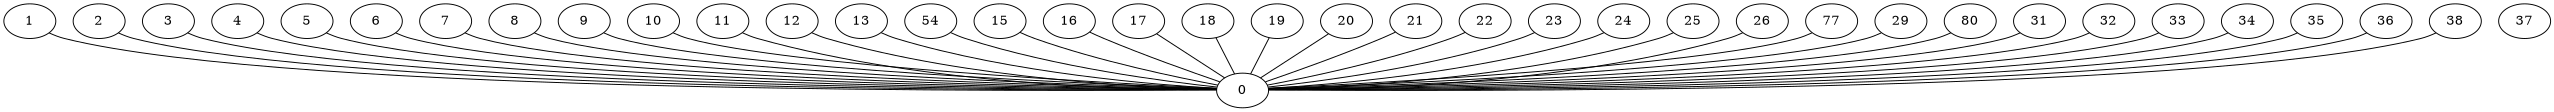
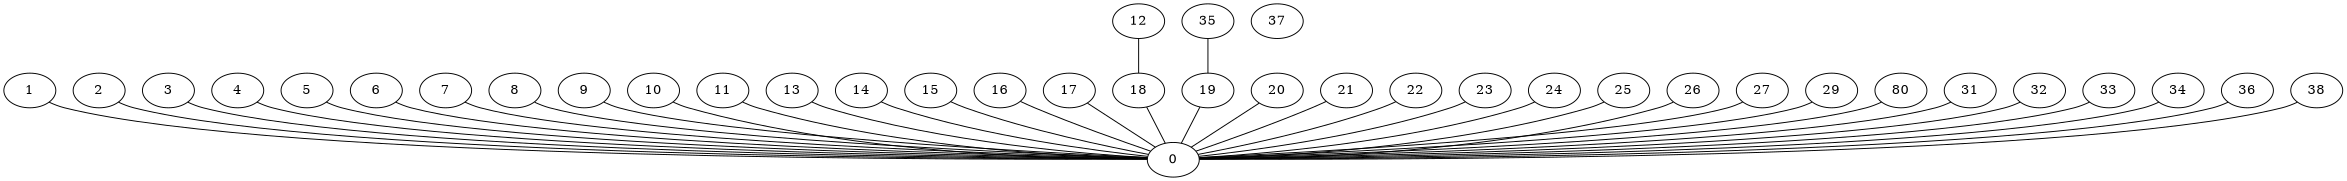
node "54": label "54" -> "14"
node "77": label "77" -> "27"
edge "12" -- "0": now "12" -- "18"
edge "35" -- "0": now "35" -- "19"
